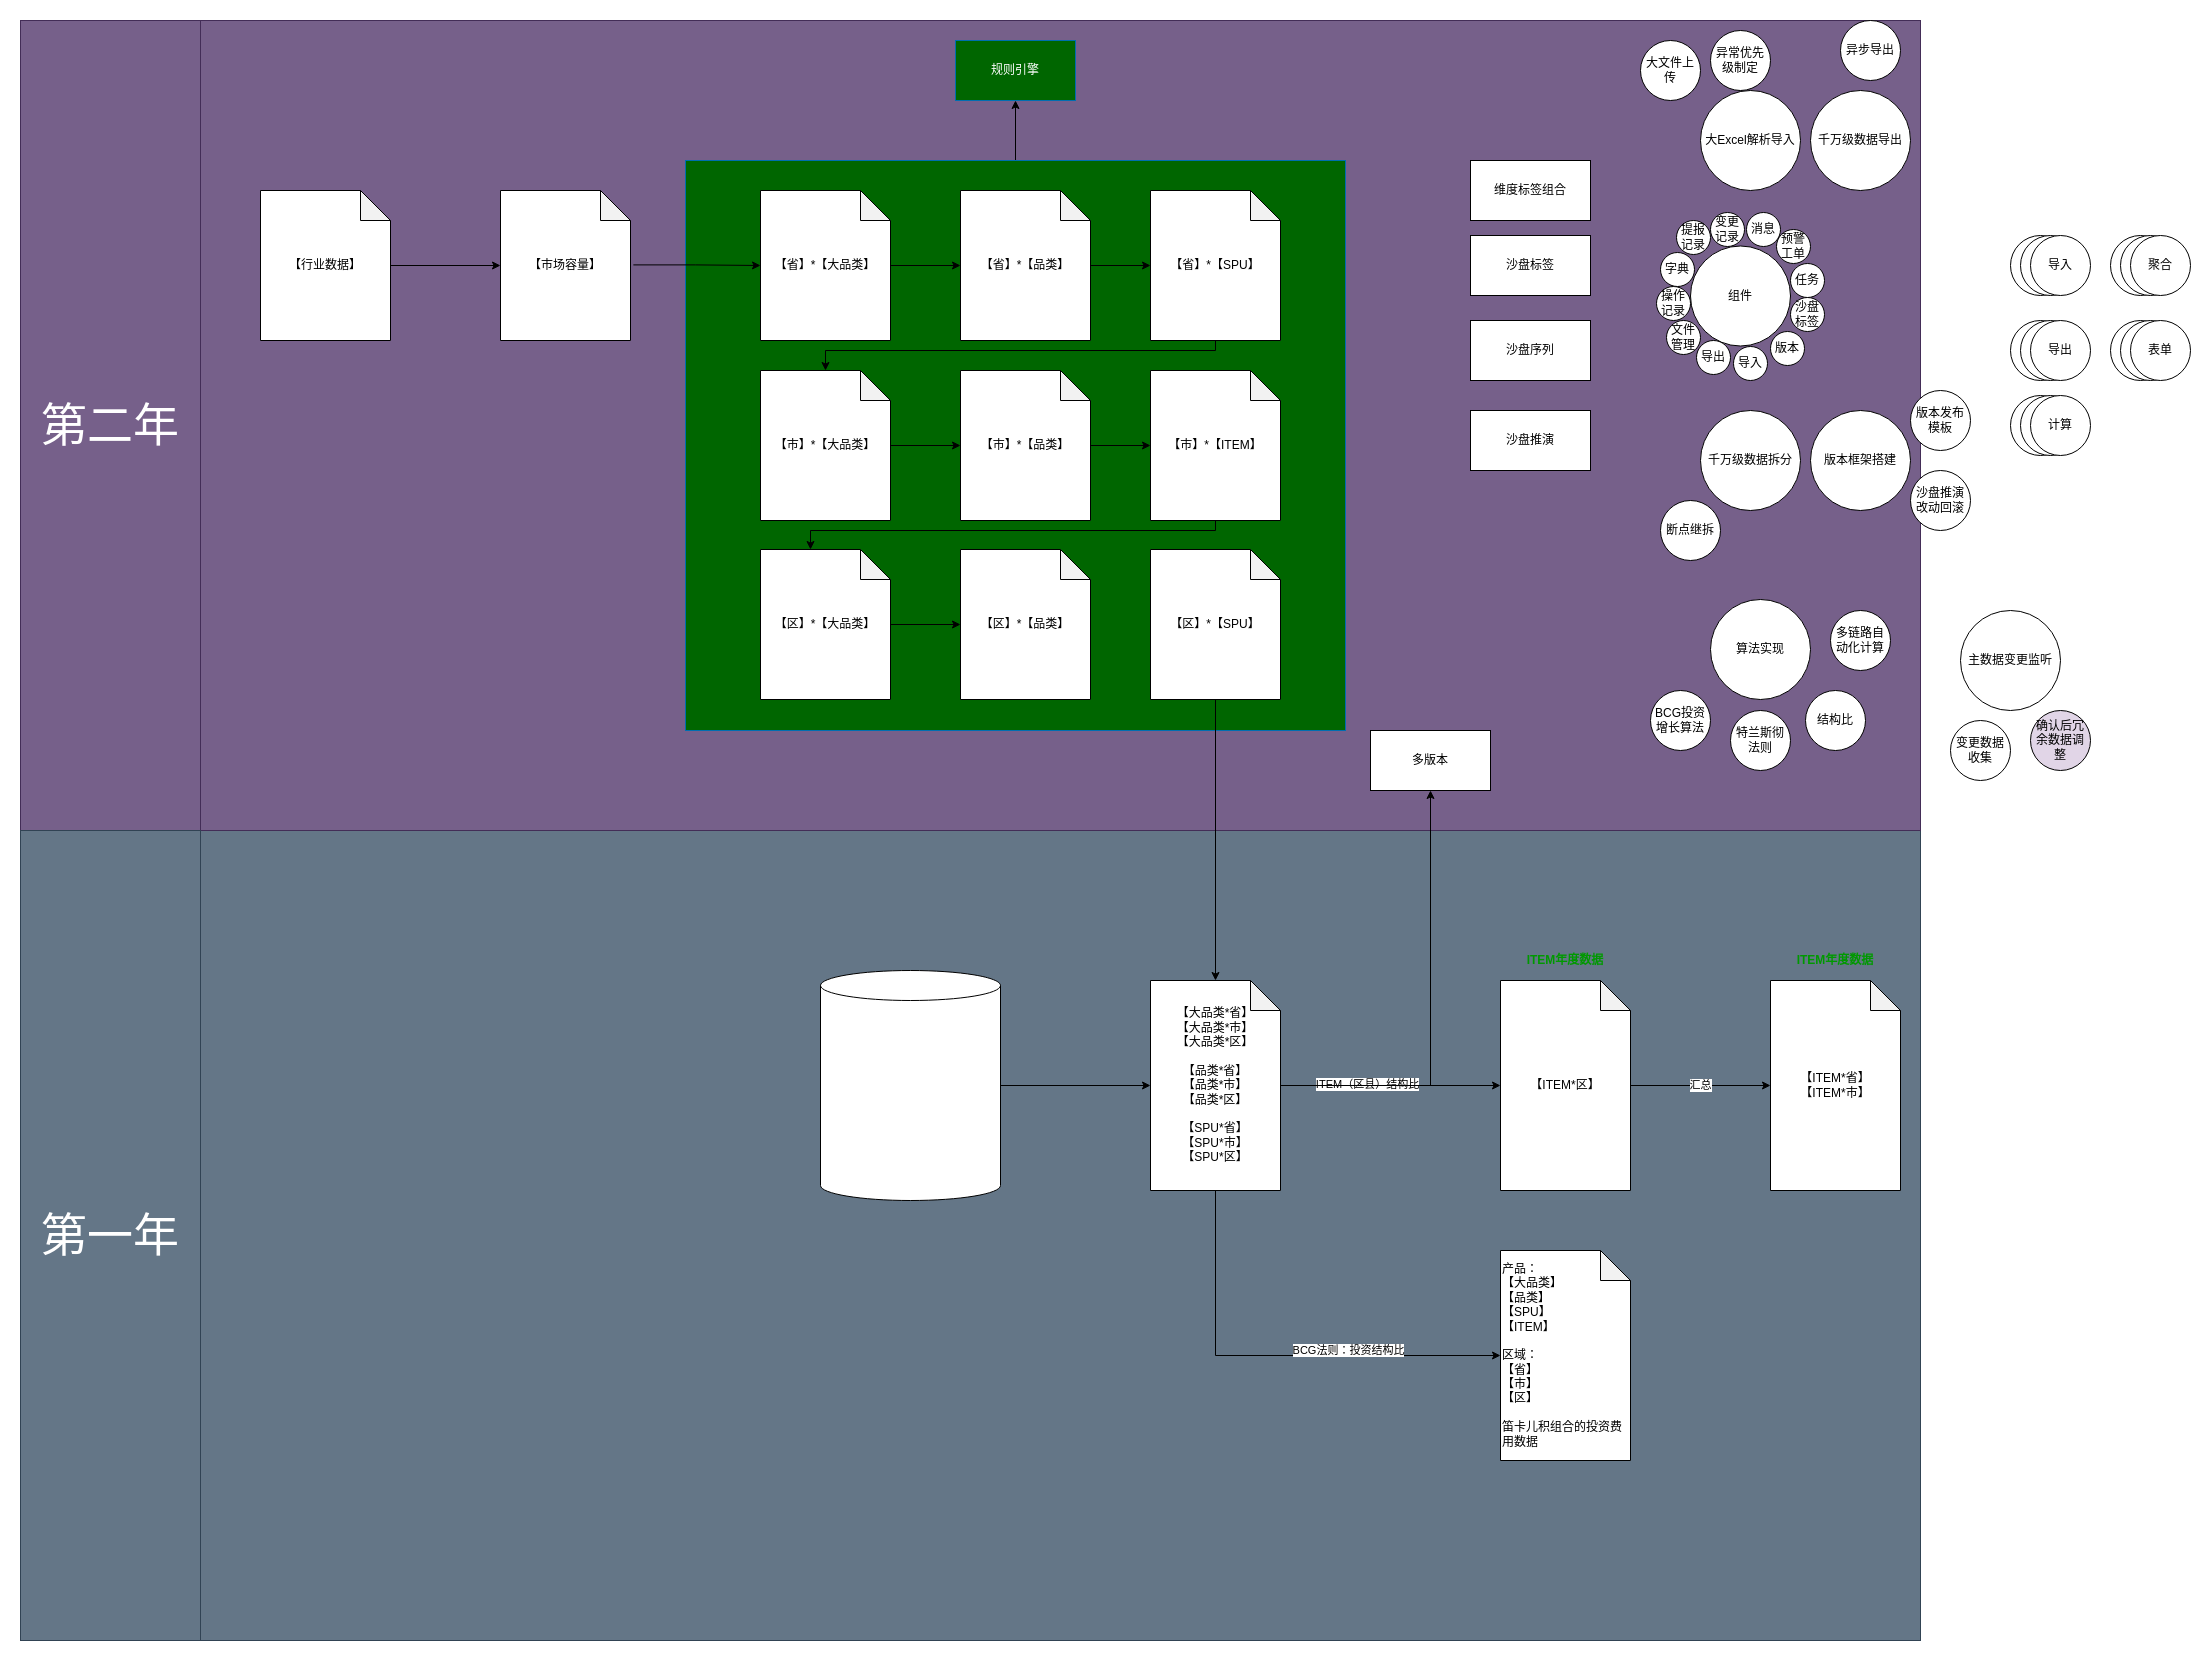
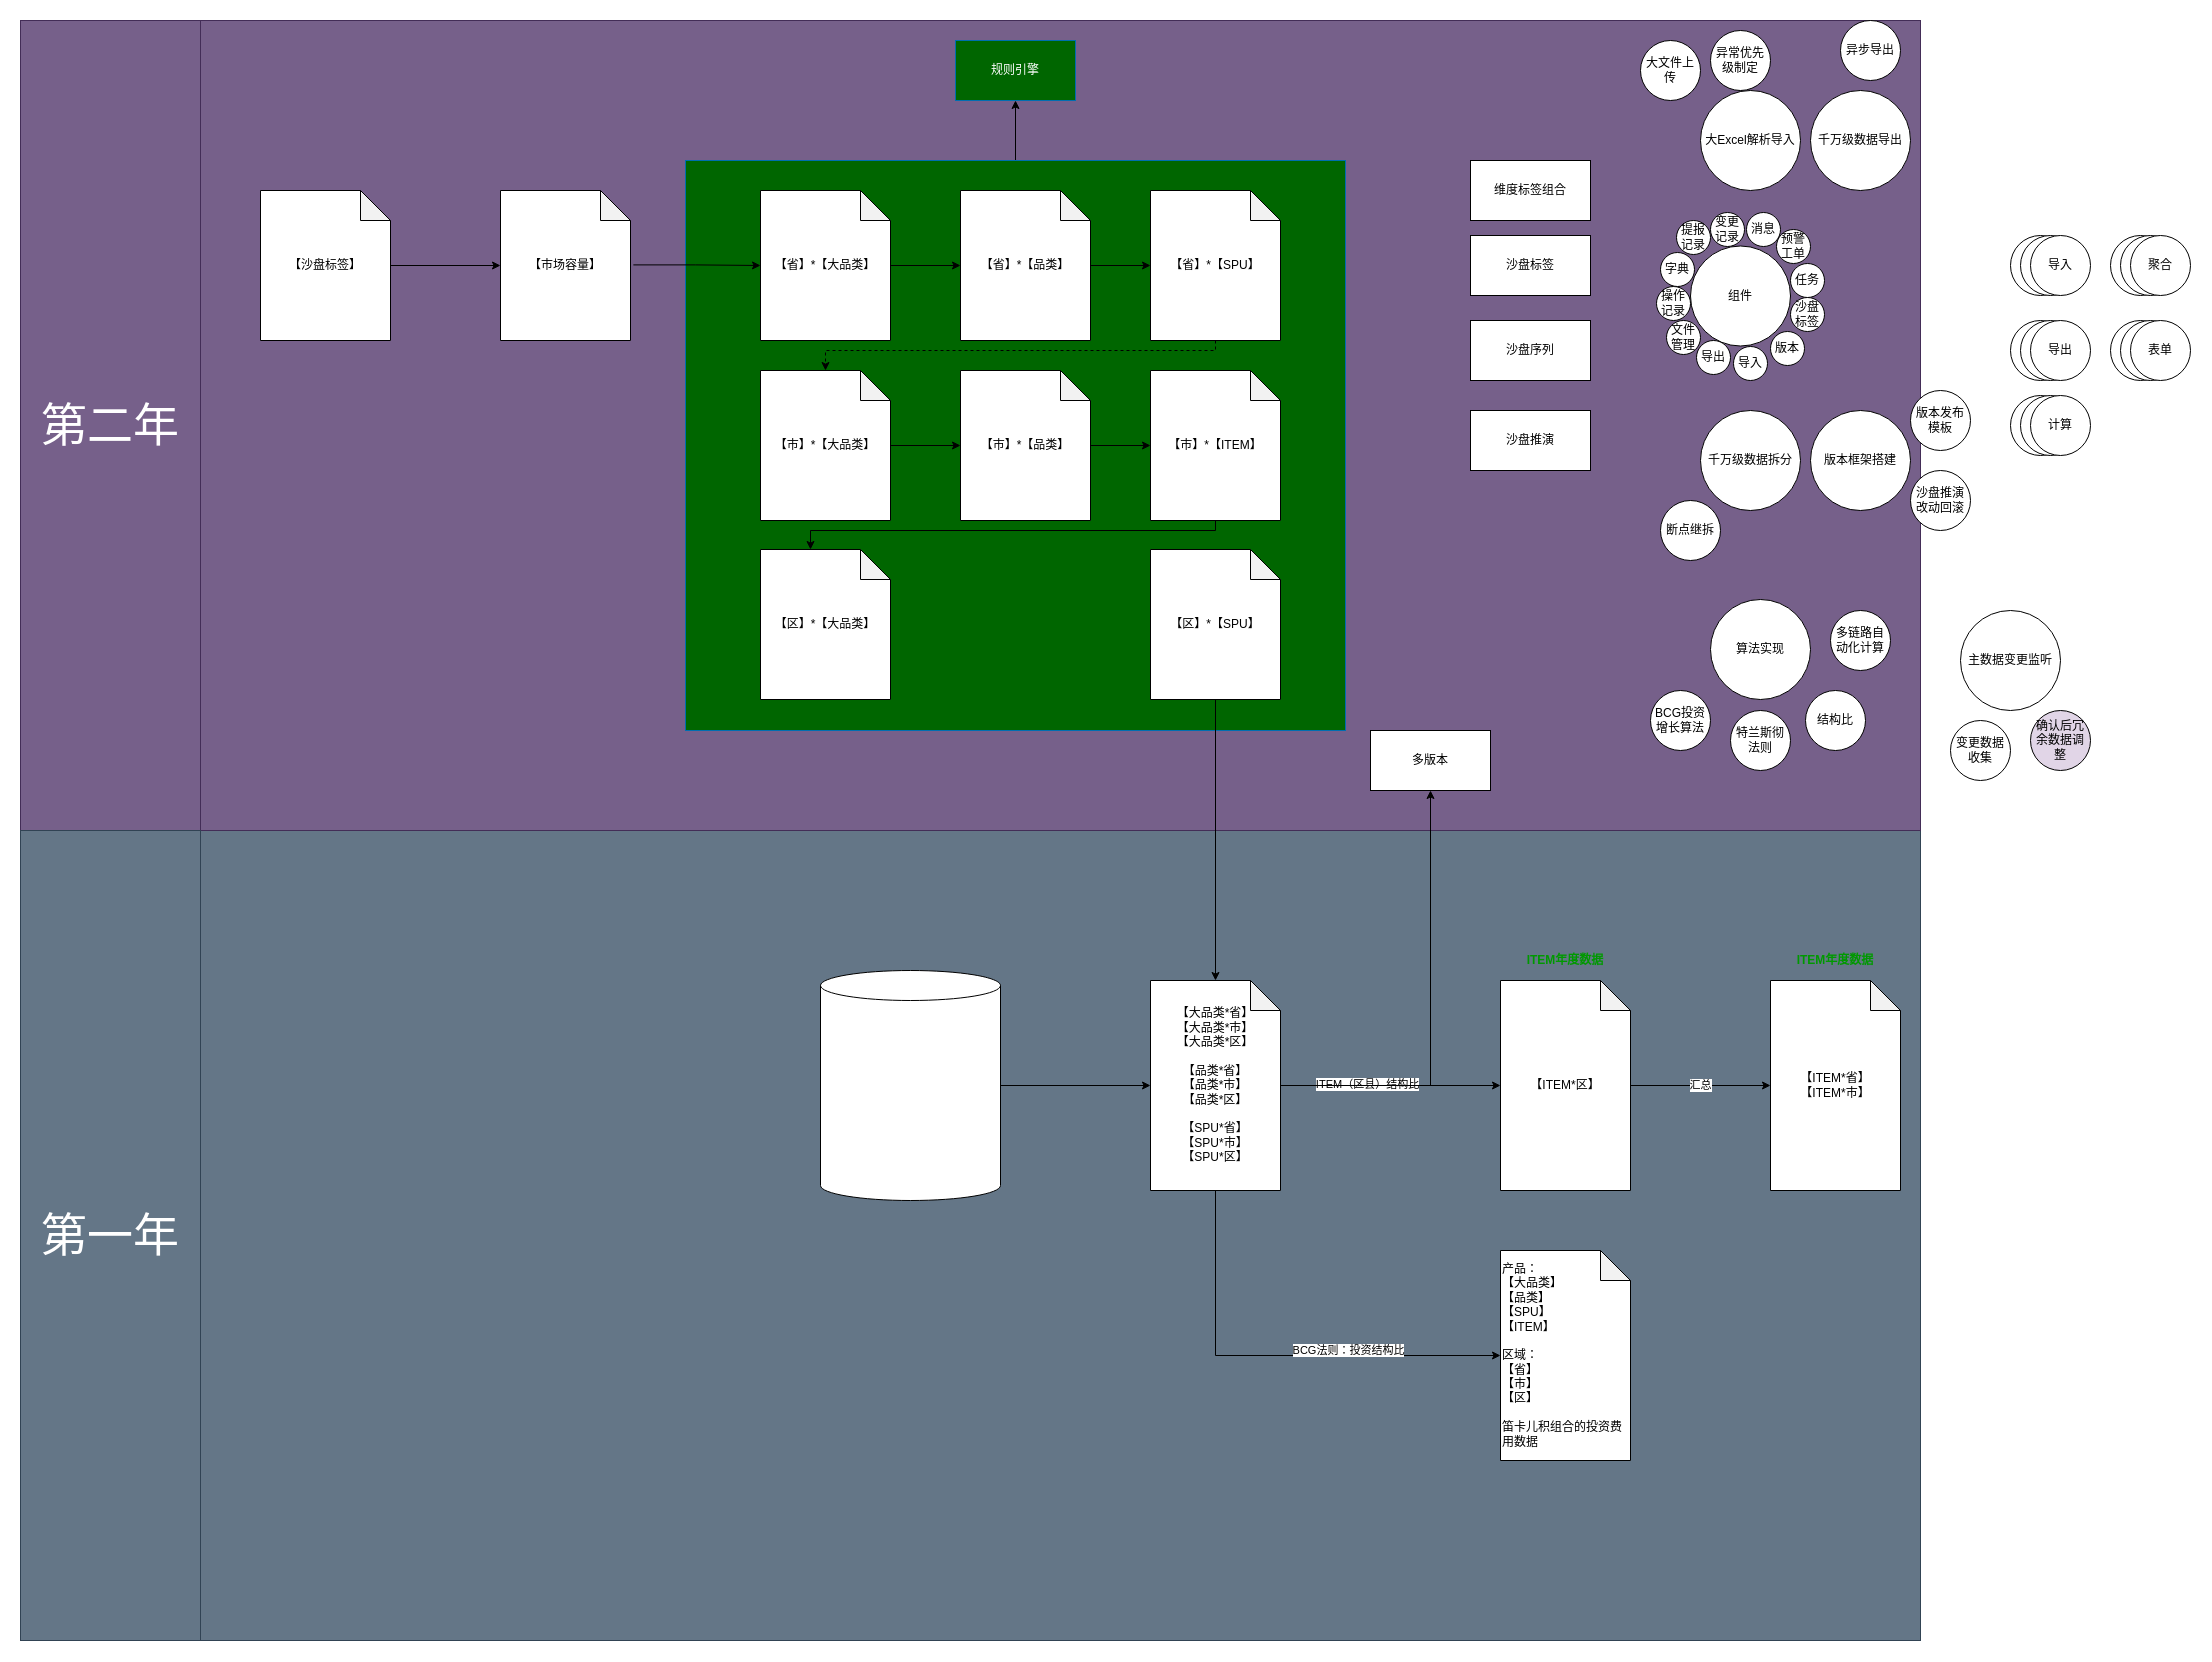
node "【行业数据】": label "【行业数据】" -> "【沙盘标签】"
edge "【省】*【SPU】" -> "【市】*【大品类】": style solid -> dashed
edge "【区】*【大品类】" -> "【区】*【品类】": removed
node "【区】*【品类】": removed
